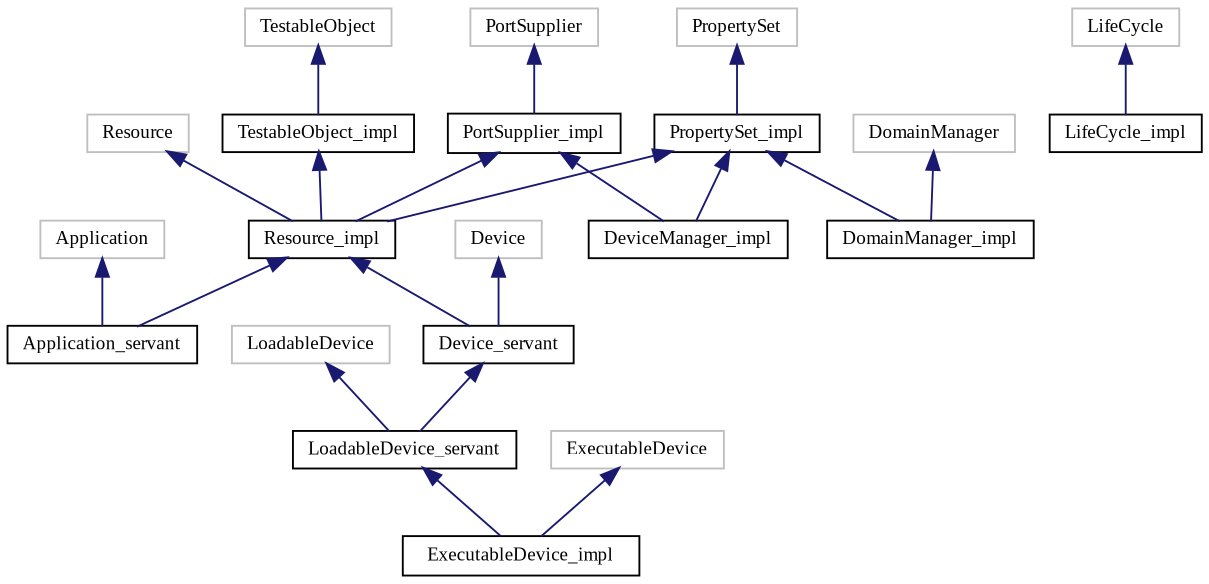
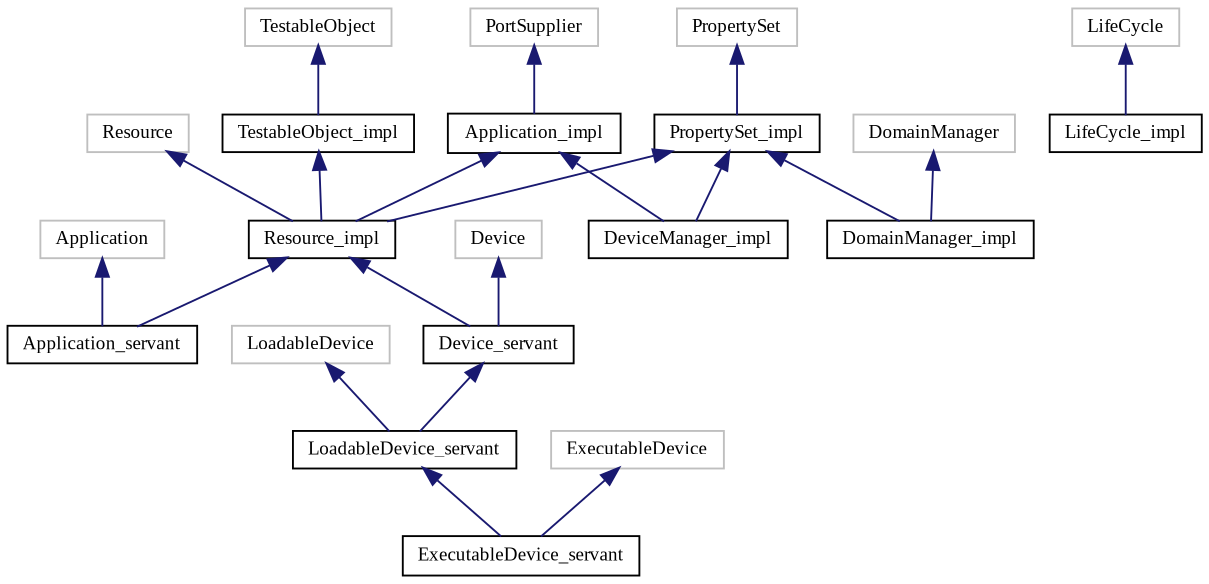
node "PortSupplier_impl": label "PortSupplier_impl" -> "Application_impl"
node "ExecutableDevice_impl": label "ExecutableDevice_impl" -> "ExecutableDevice_servant"
